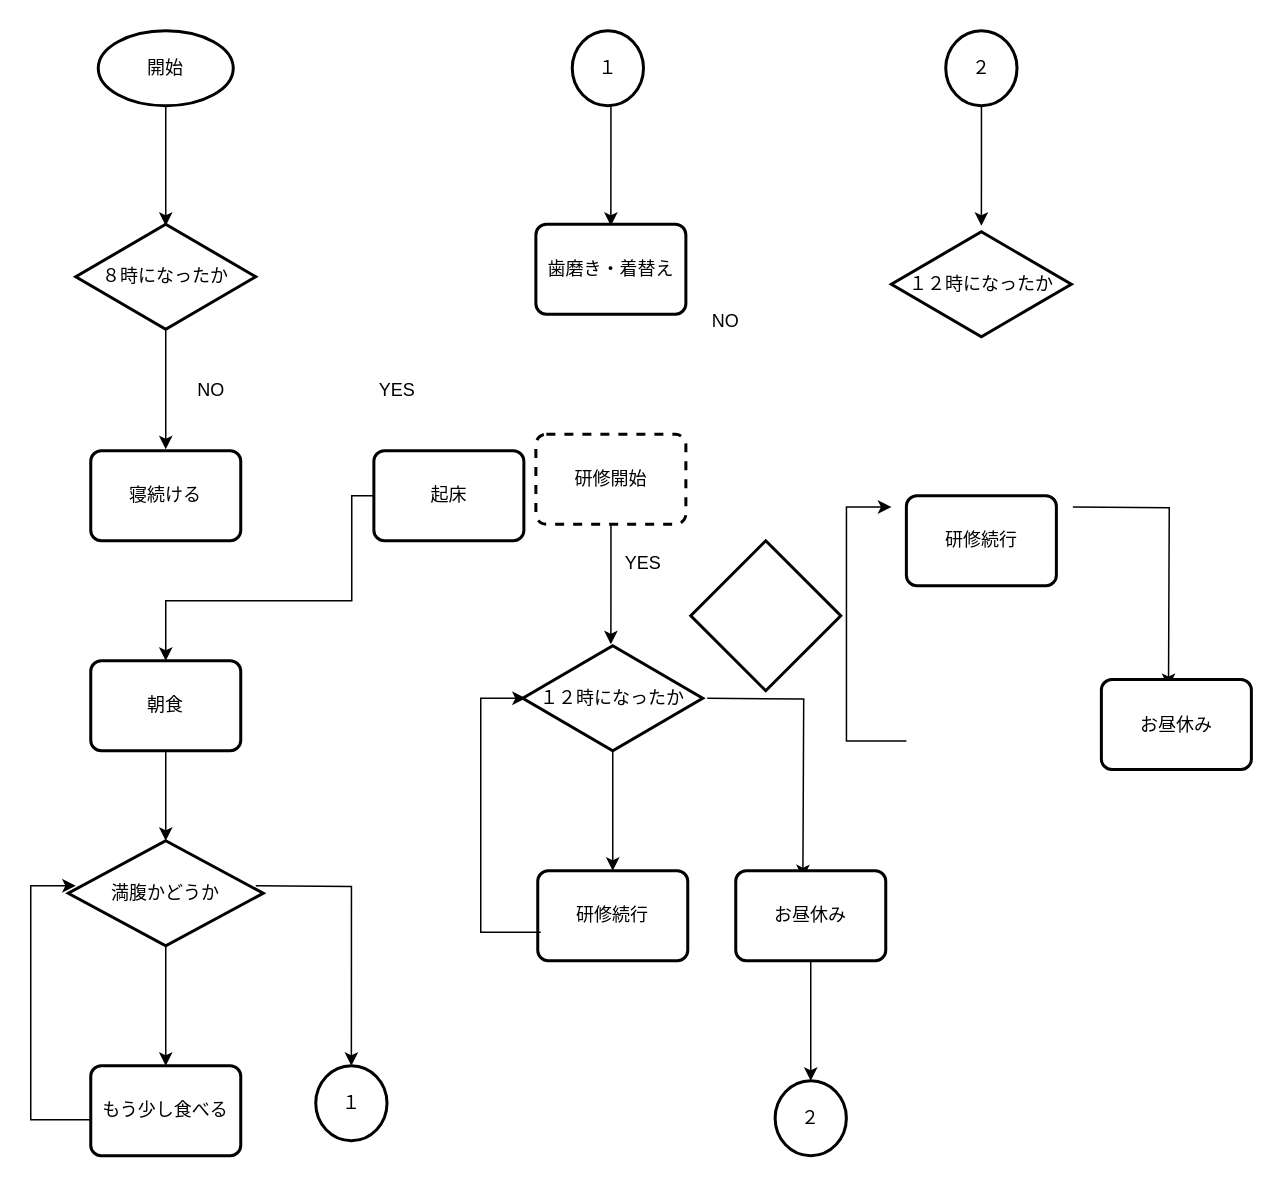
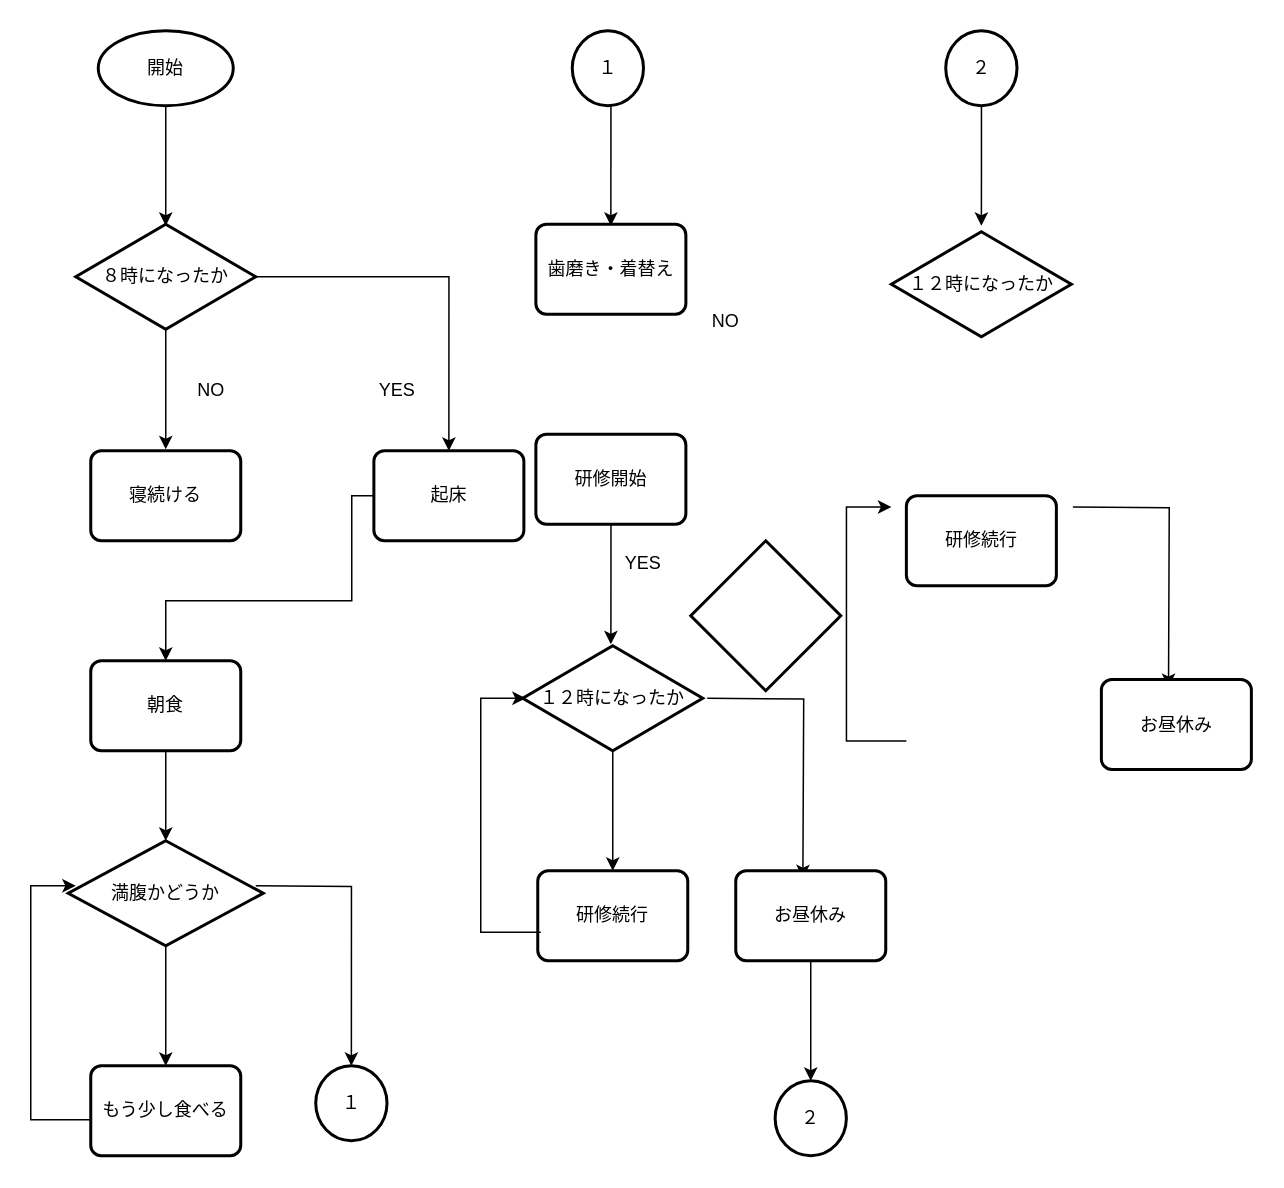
edge "８時になったか" -> "起床": added
node "研修開始": style dashed -> solid
